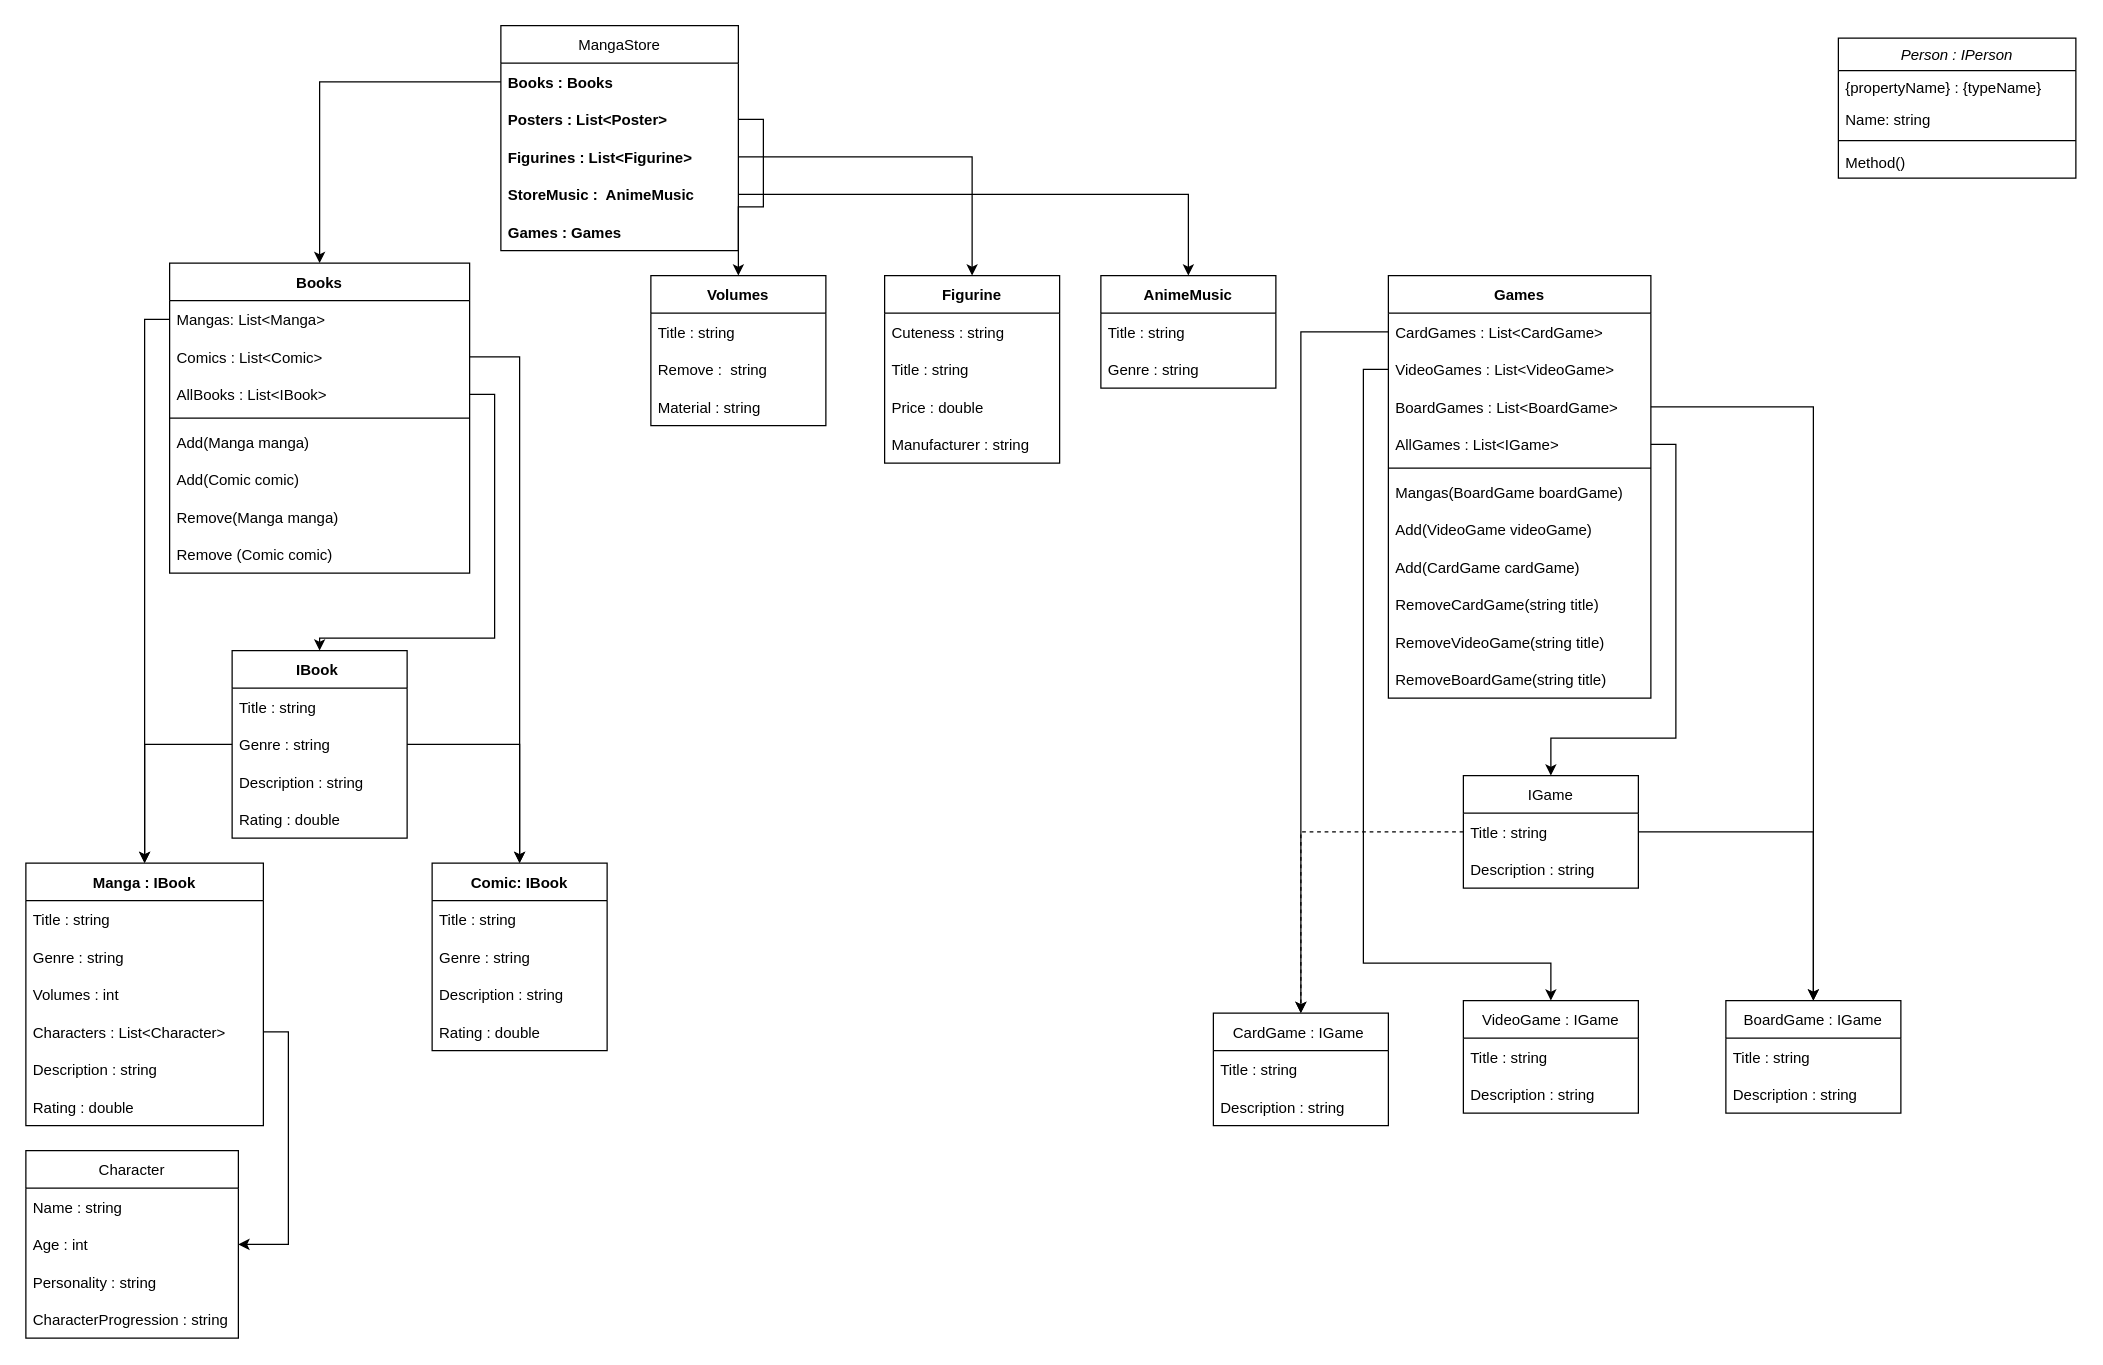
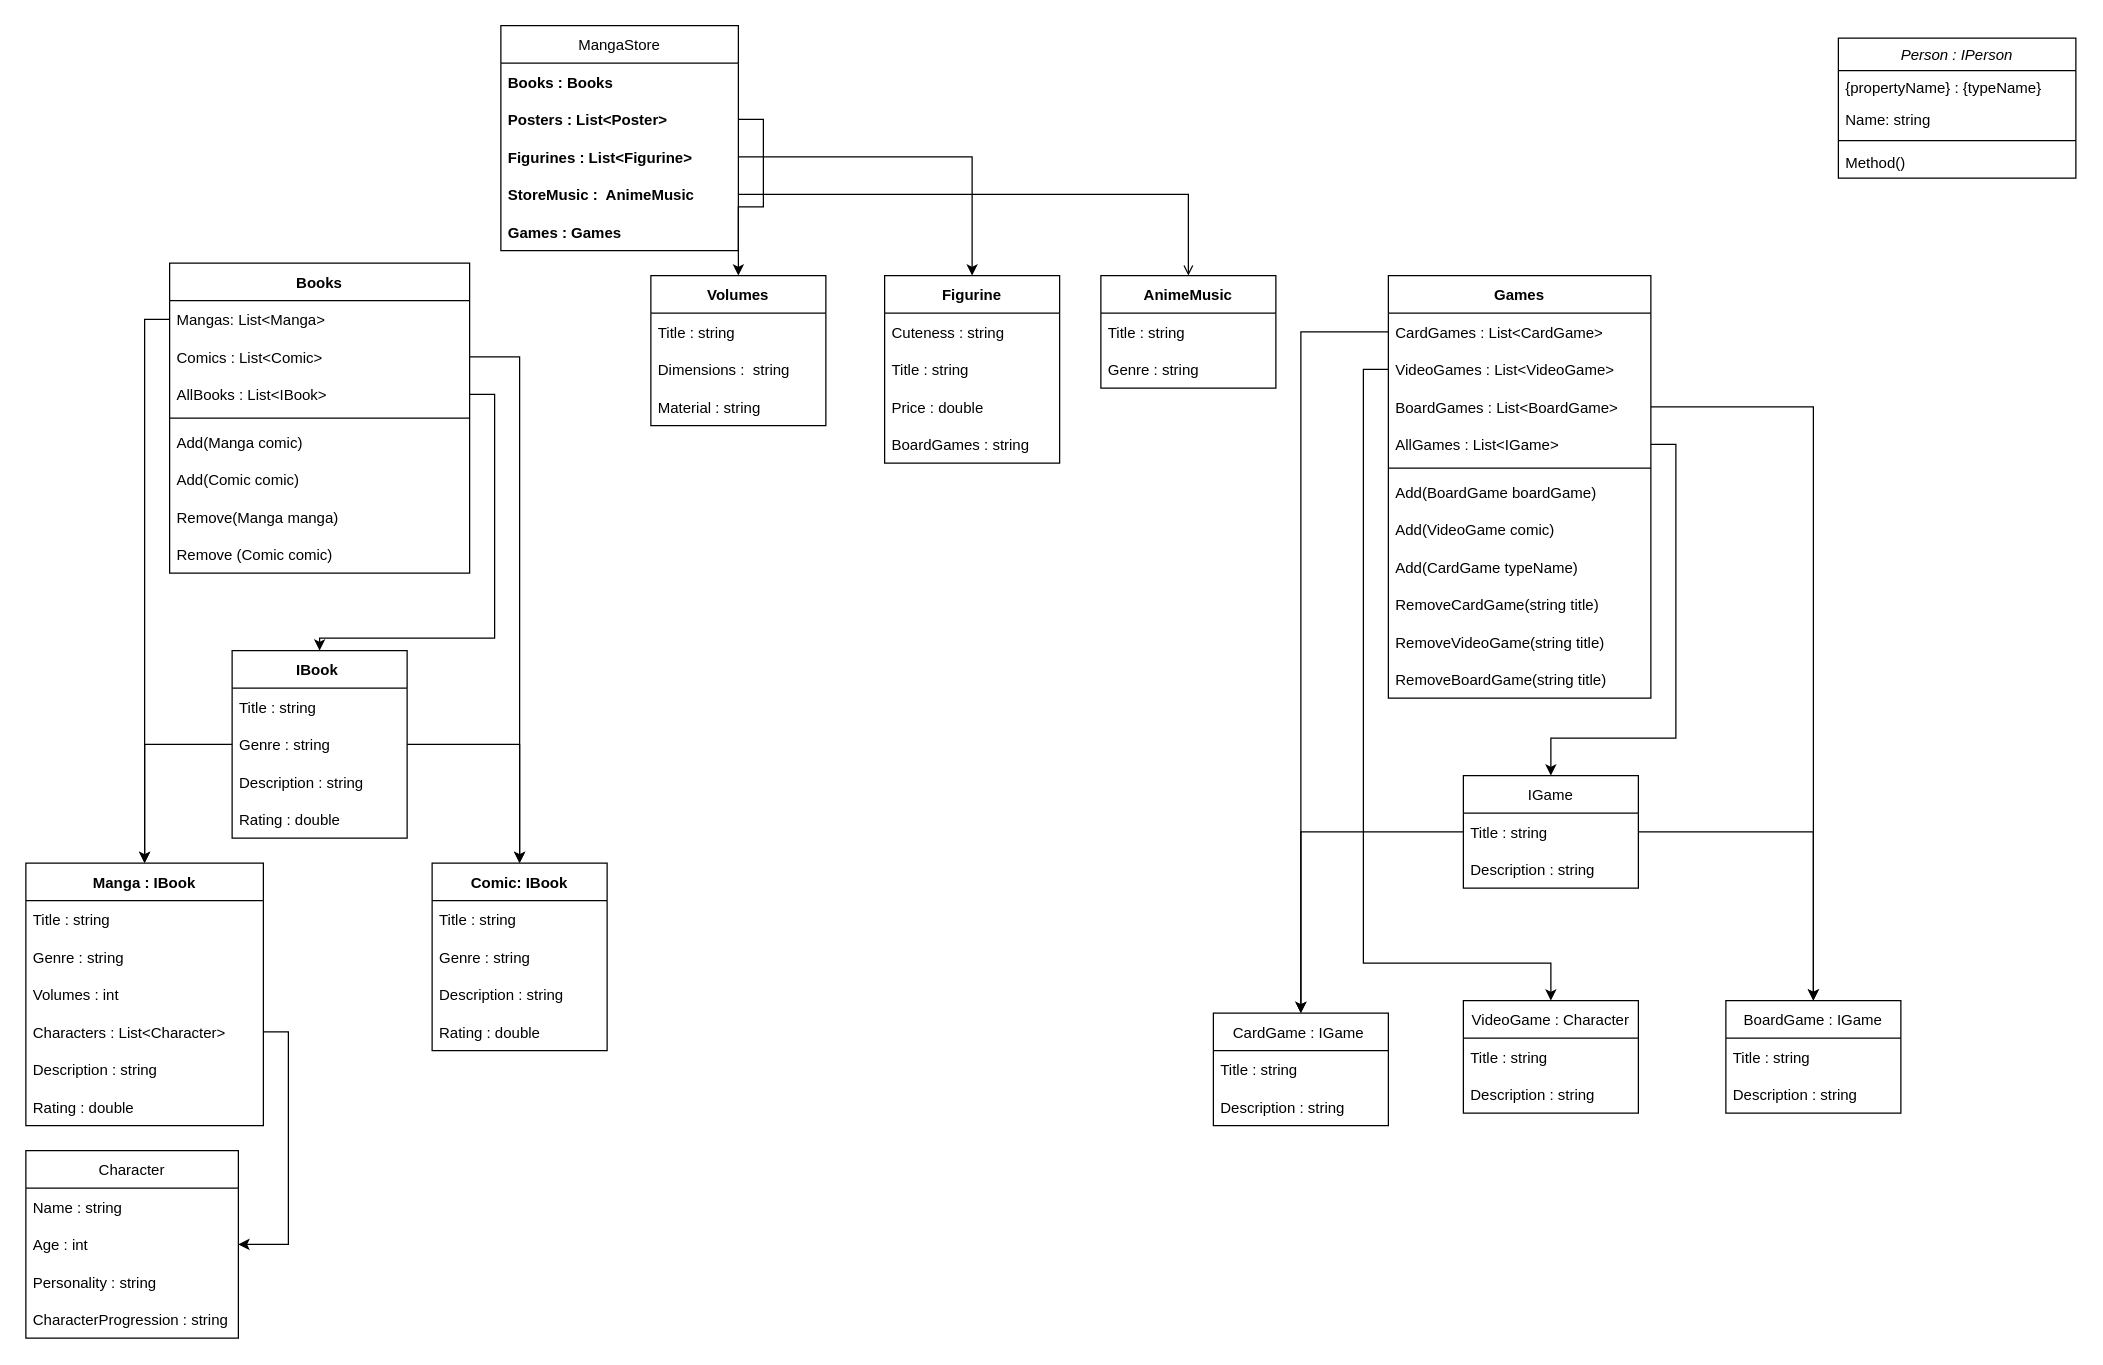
edge "Books : Books" -> "Books": removed
edge "StoreMusic : AnimeMusic" -> "AnimeMusic": arrowhead classic -> open
node "Remove : string": label "Remove : string" -> "Dimensions : string"
node "Add(Manga manga)": label "Add(Manga manga)" -> "Add(Manga comic)"
node "Manufacturer : string": label "Manufacturer : string" -> "BoardGames : string"
node "Mangas(BoardGame boardGame)": label "Mangas(BoardGame boardGame)" -> "Add(BoardGame boardGame)"
node "Add(VideoGame videoGame)": label "Add(VideoGame videoGame)" -> "Add(VideoGame comic)"
node "Add(CardGame cardGame)": label "Add(CardGame cardGame)" -> "Add(CardGame typeName)"
edge "IGame" -> "CardGame : IGame": style dashed -> solid
node "VideoGame : IGame": label "VideoGame : IGame" -> "VideoGame : Character"
